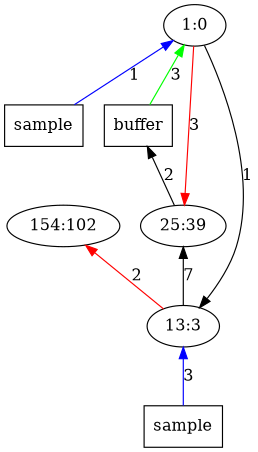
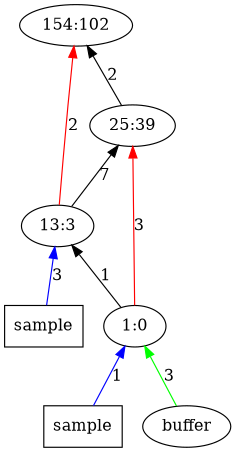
node "buffer": shape box -> ellipse
edge "25:39" -> "buffer": now "25:39" -> "154:102"
